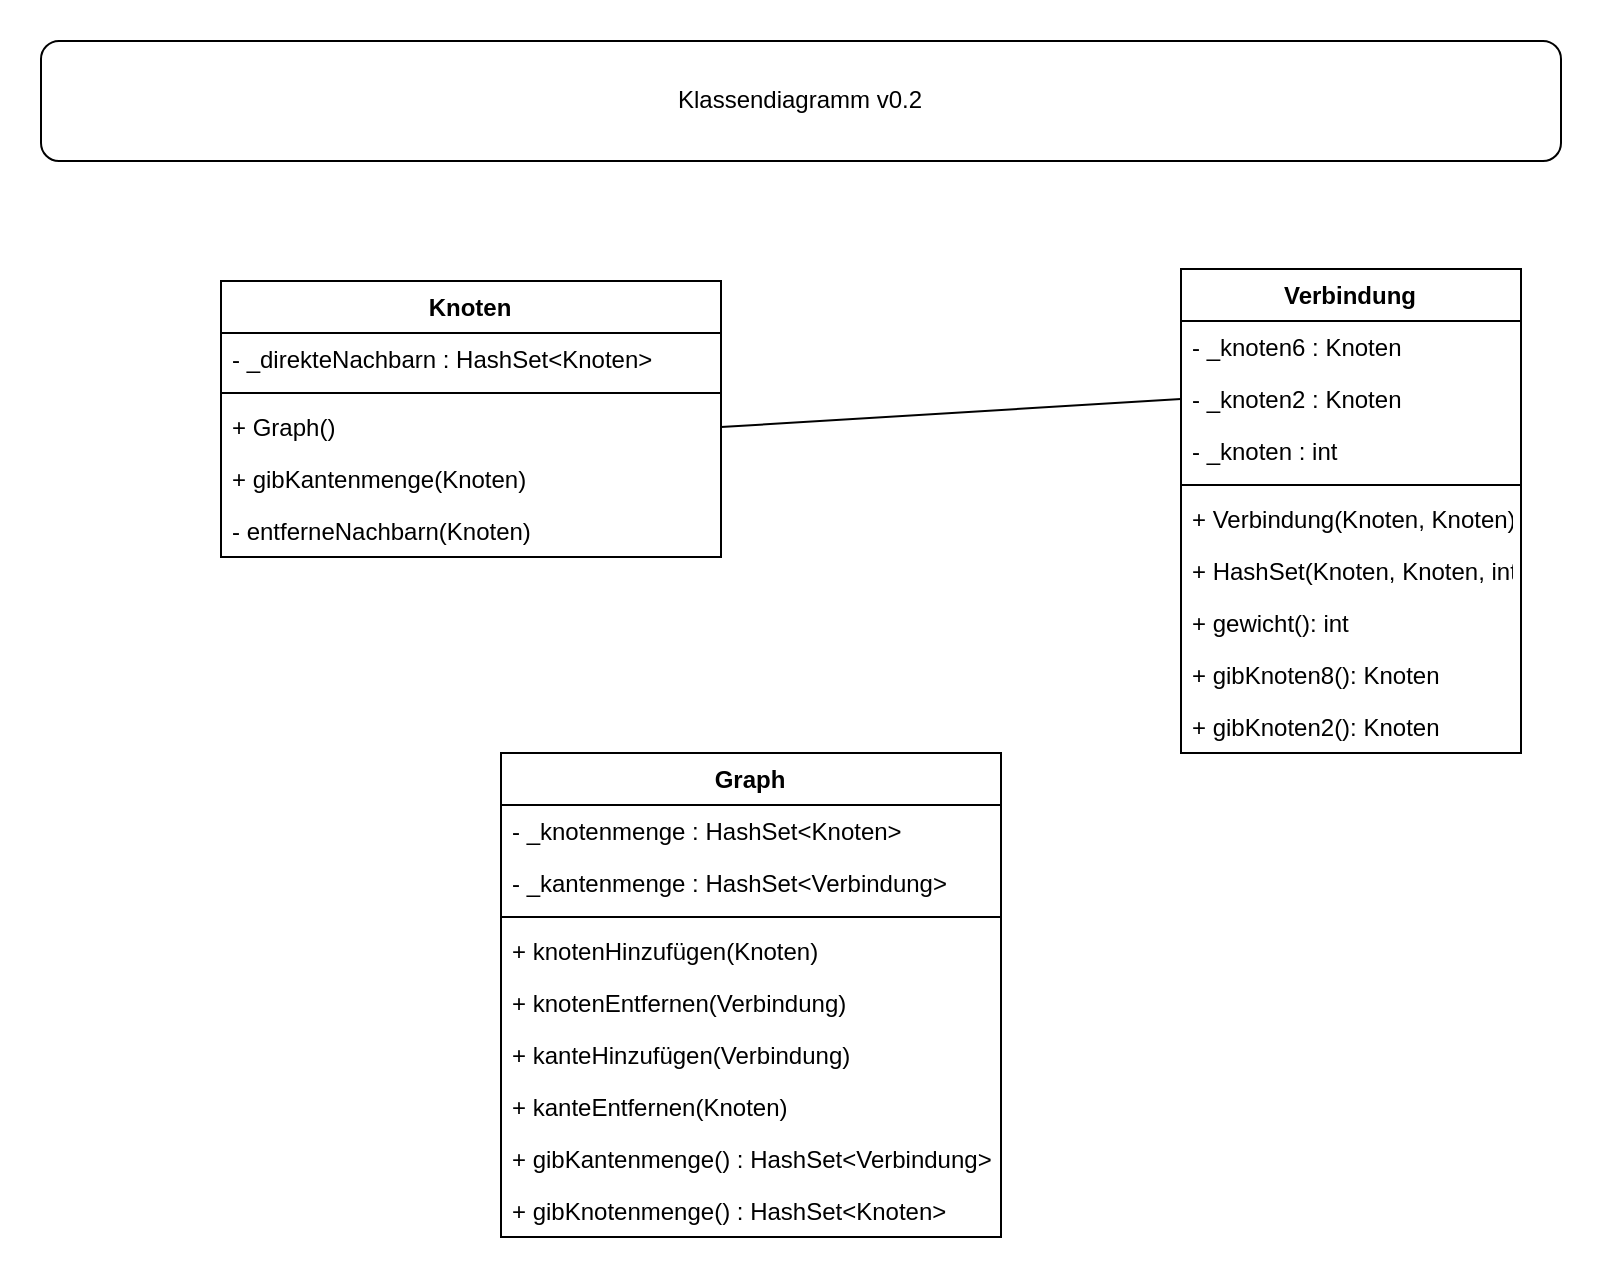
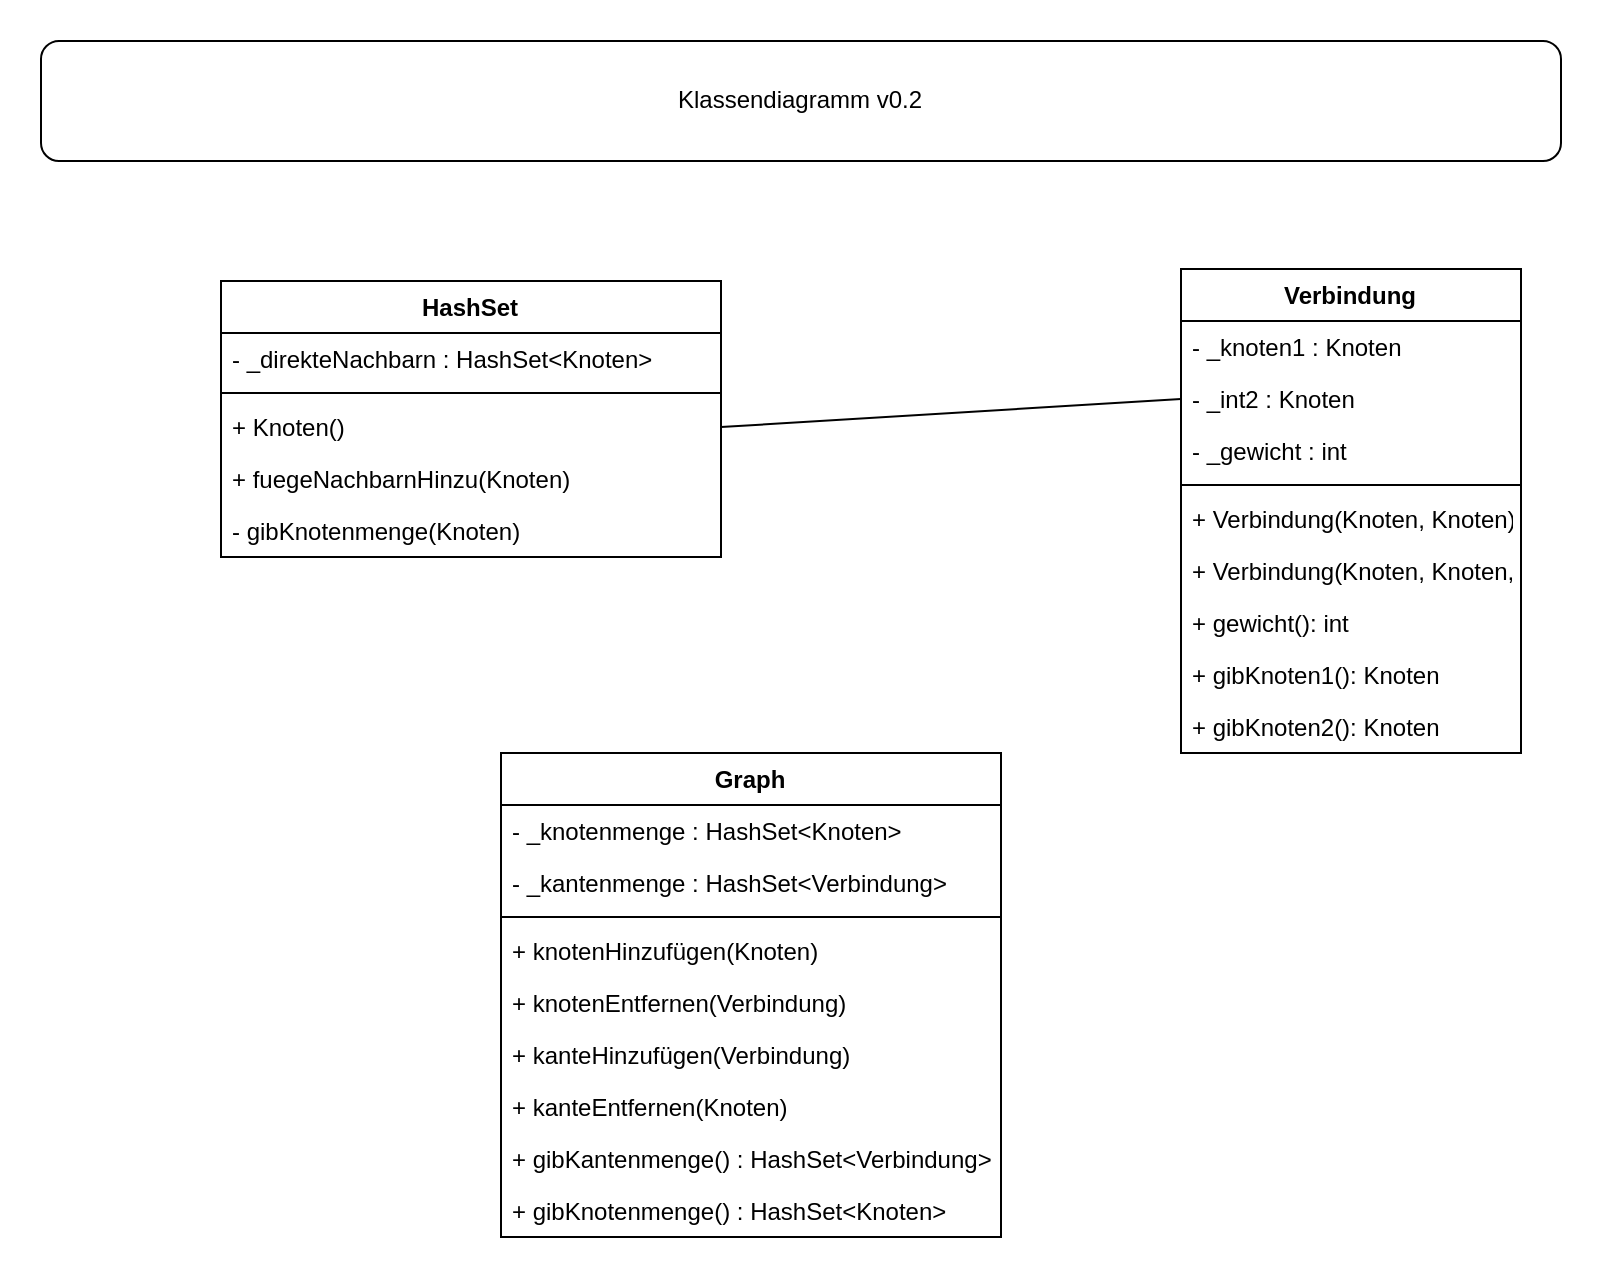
node "Knoten": label "Knoten" -> "HashSet"
node "- _knoten6 : Knoten": label "- _knoten6 : Knoten" -> "- _knoten1 : Knoten"
node "- _knoten2 : Knoten": label "- _knoten2 : Knoten" -> "- _int2 : Knoten"
node "+ Graph()": label "+ Graph()" -> "+ Knoten()"
node "- _knoten : int": label "- _knoten : int" -> "- _gewicht : int"
node "+ gibKantenmenge(Knoten)": label "+ gibKantenmenge(Knoten)" -> "+ fuegeNachbarnHinzu(Knoten)"
node "- entferneNachbarn(Knoten)": label "- entferneNachbarn(Knoten)" -> "- gibKnotenmenge(Knoten)"
node "+ HashSet(Knoten, Knoten, int)": label "+ HashSet(Knoten, Knoten, int)" -> "+ Verbindung(Knoten, Knoten, int)"
node "+ gibKnoten8(): Knoten": label "+ gibKnoten8(): Knoten" -> "+ gibKnoten1(): Knoten"
